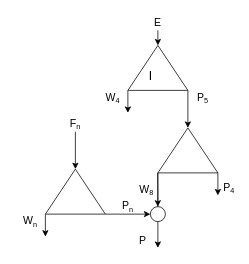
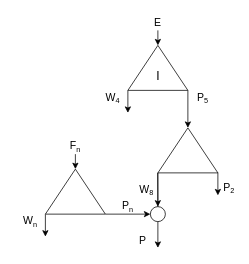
node "I": moved (150, 75) -> (158, 75)
node "Fn": moved (75, 124) -> (75, 147)
node "P4": label "P4" -> "P2"
